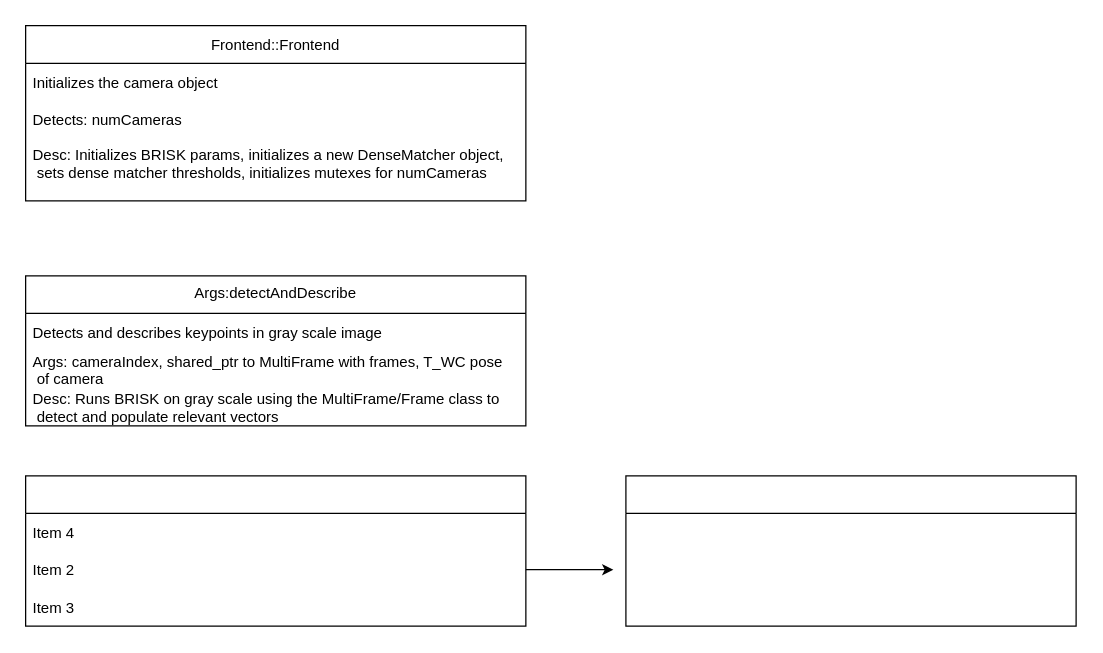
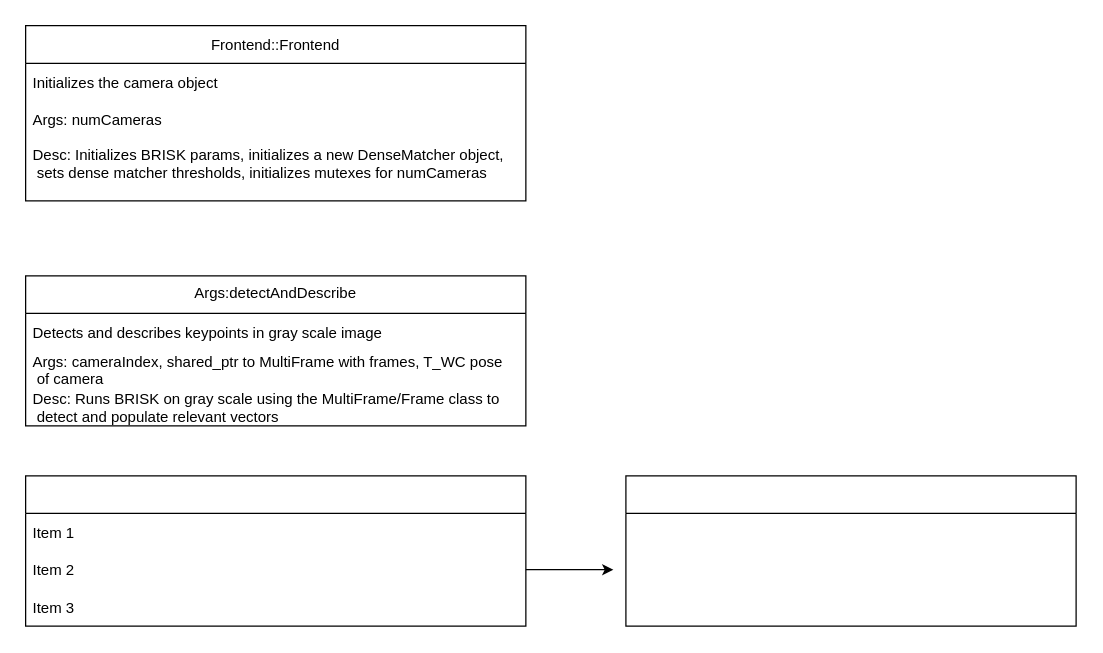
node "Detects: numCameras": label "Detects: numCameras" -> "Args: numCameras"
node "Frontend::dataAssociationAndInitialization": label "Frontend::dataAssociationAndInitialization" -> "MultiFrame::dataAssociationAndInitialization"
node "Item 4": label "Item 4" -> "Item 1"
